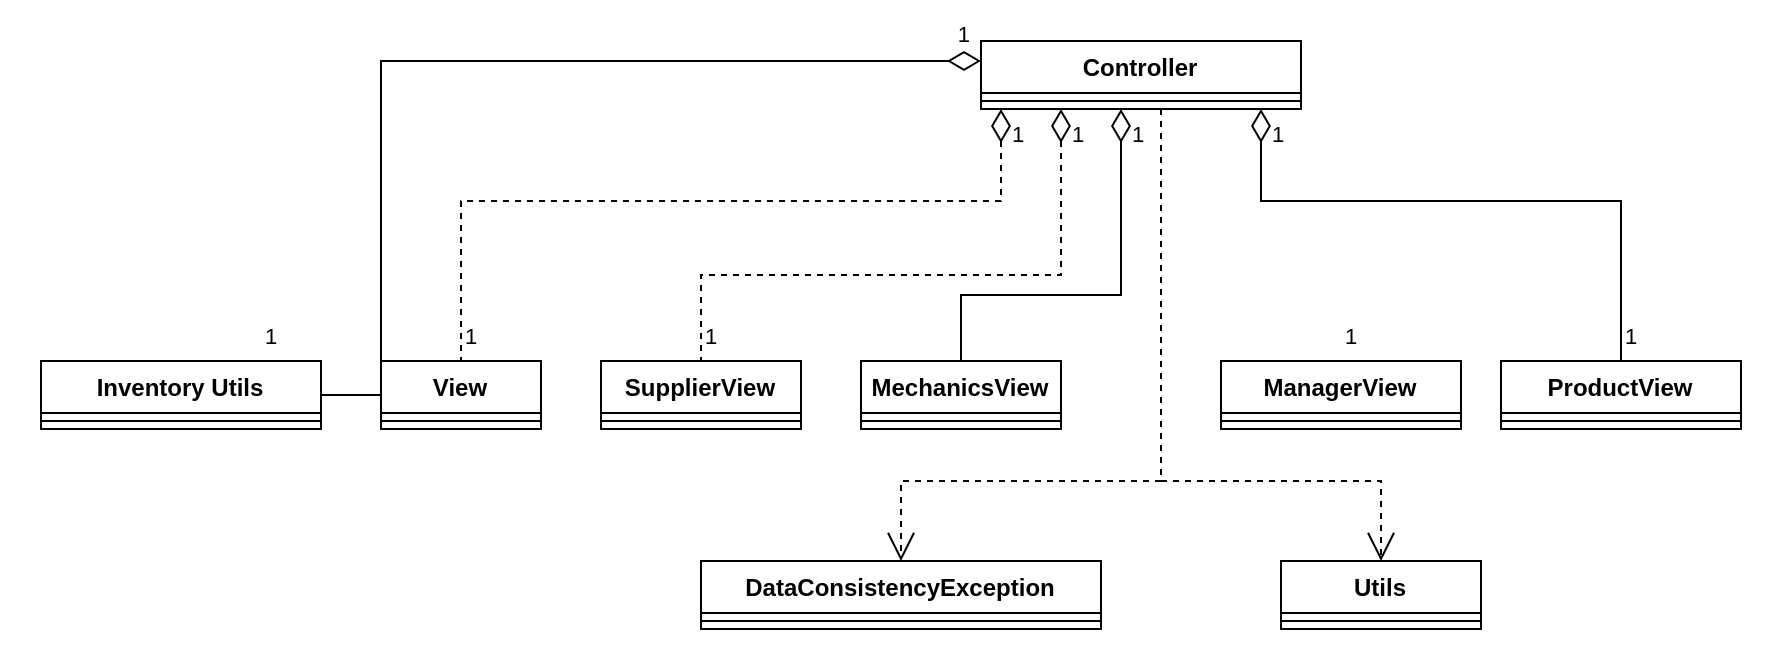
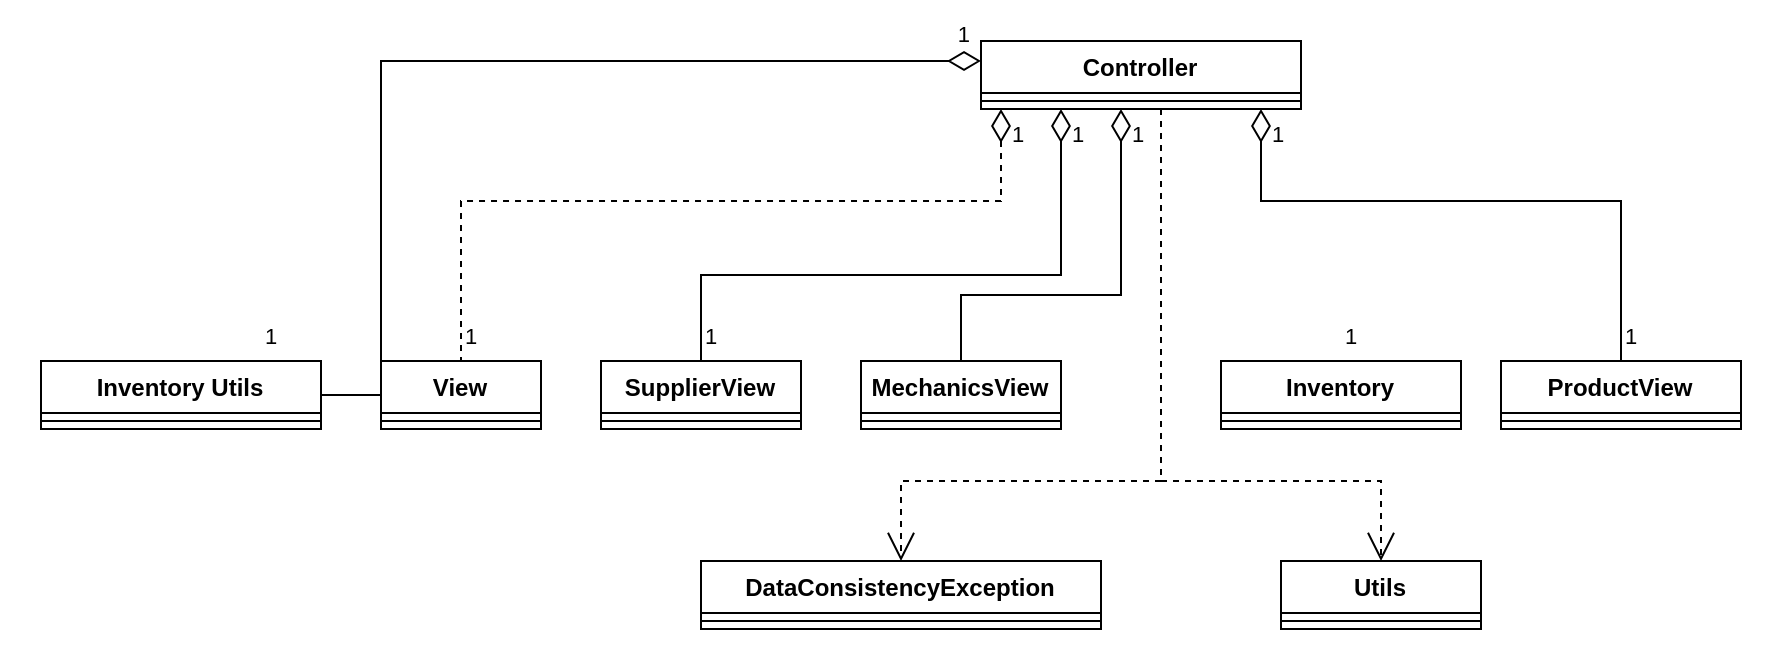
edge "SupplierView" -> "Controller": style dashed -> solid
node "ManagerView": label "ManagerView" -> "Inventory"
